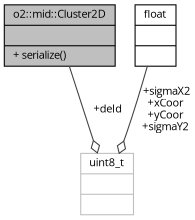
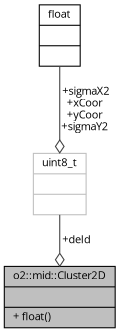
node "o2::mid::Cluster2D": text "+ serialize()" -> "+ float()"
edge "o2::mid::Cluster2D" -> "uint8_t": reversed
